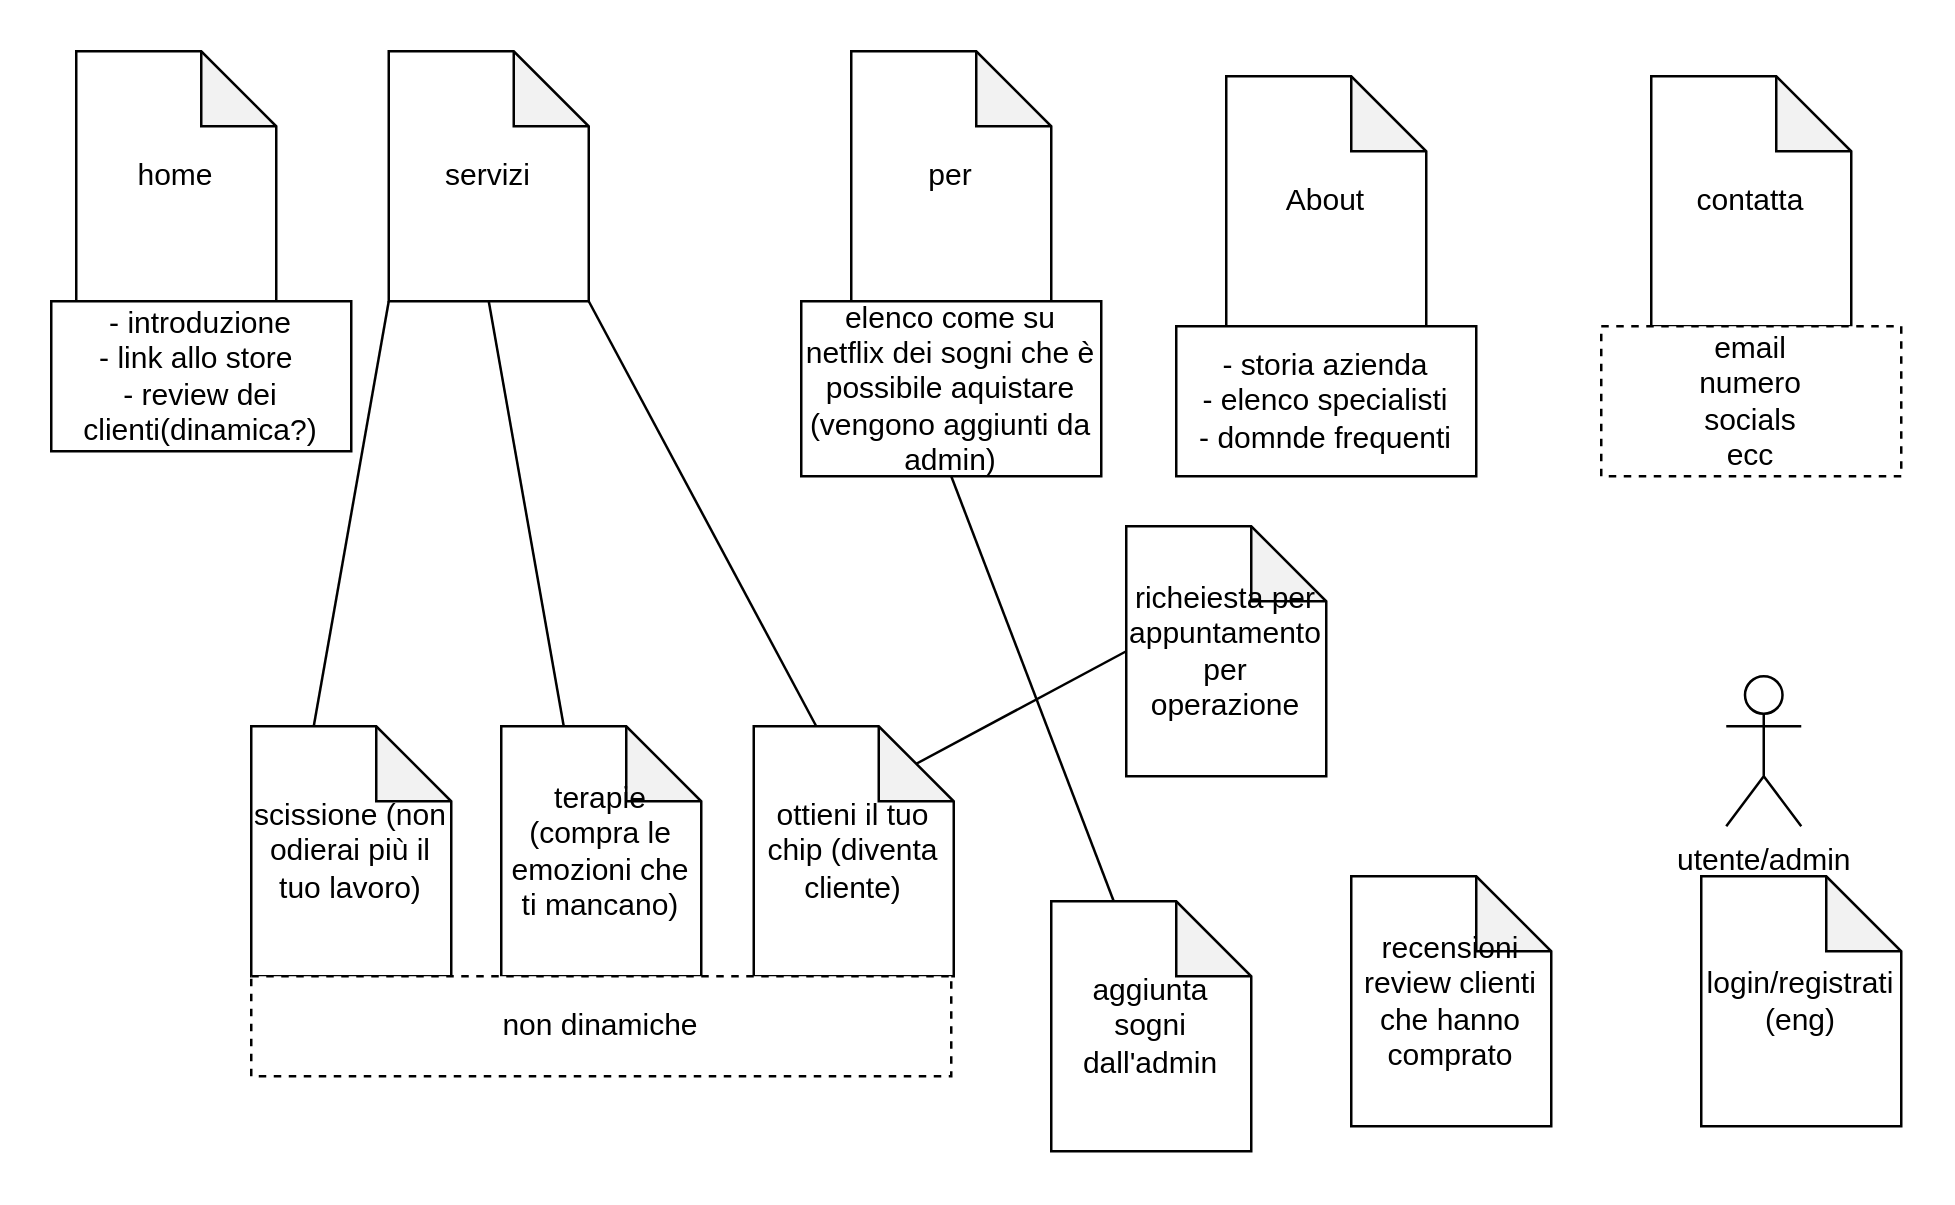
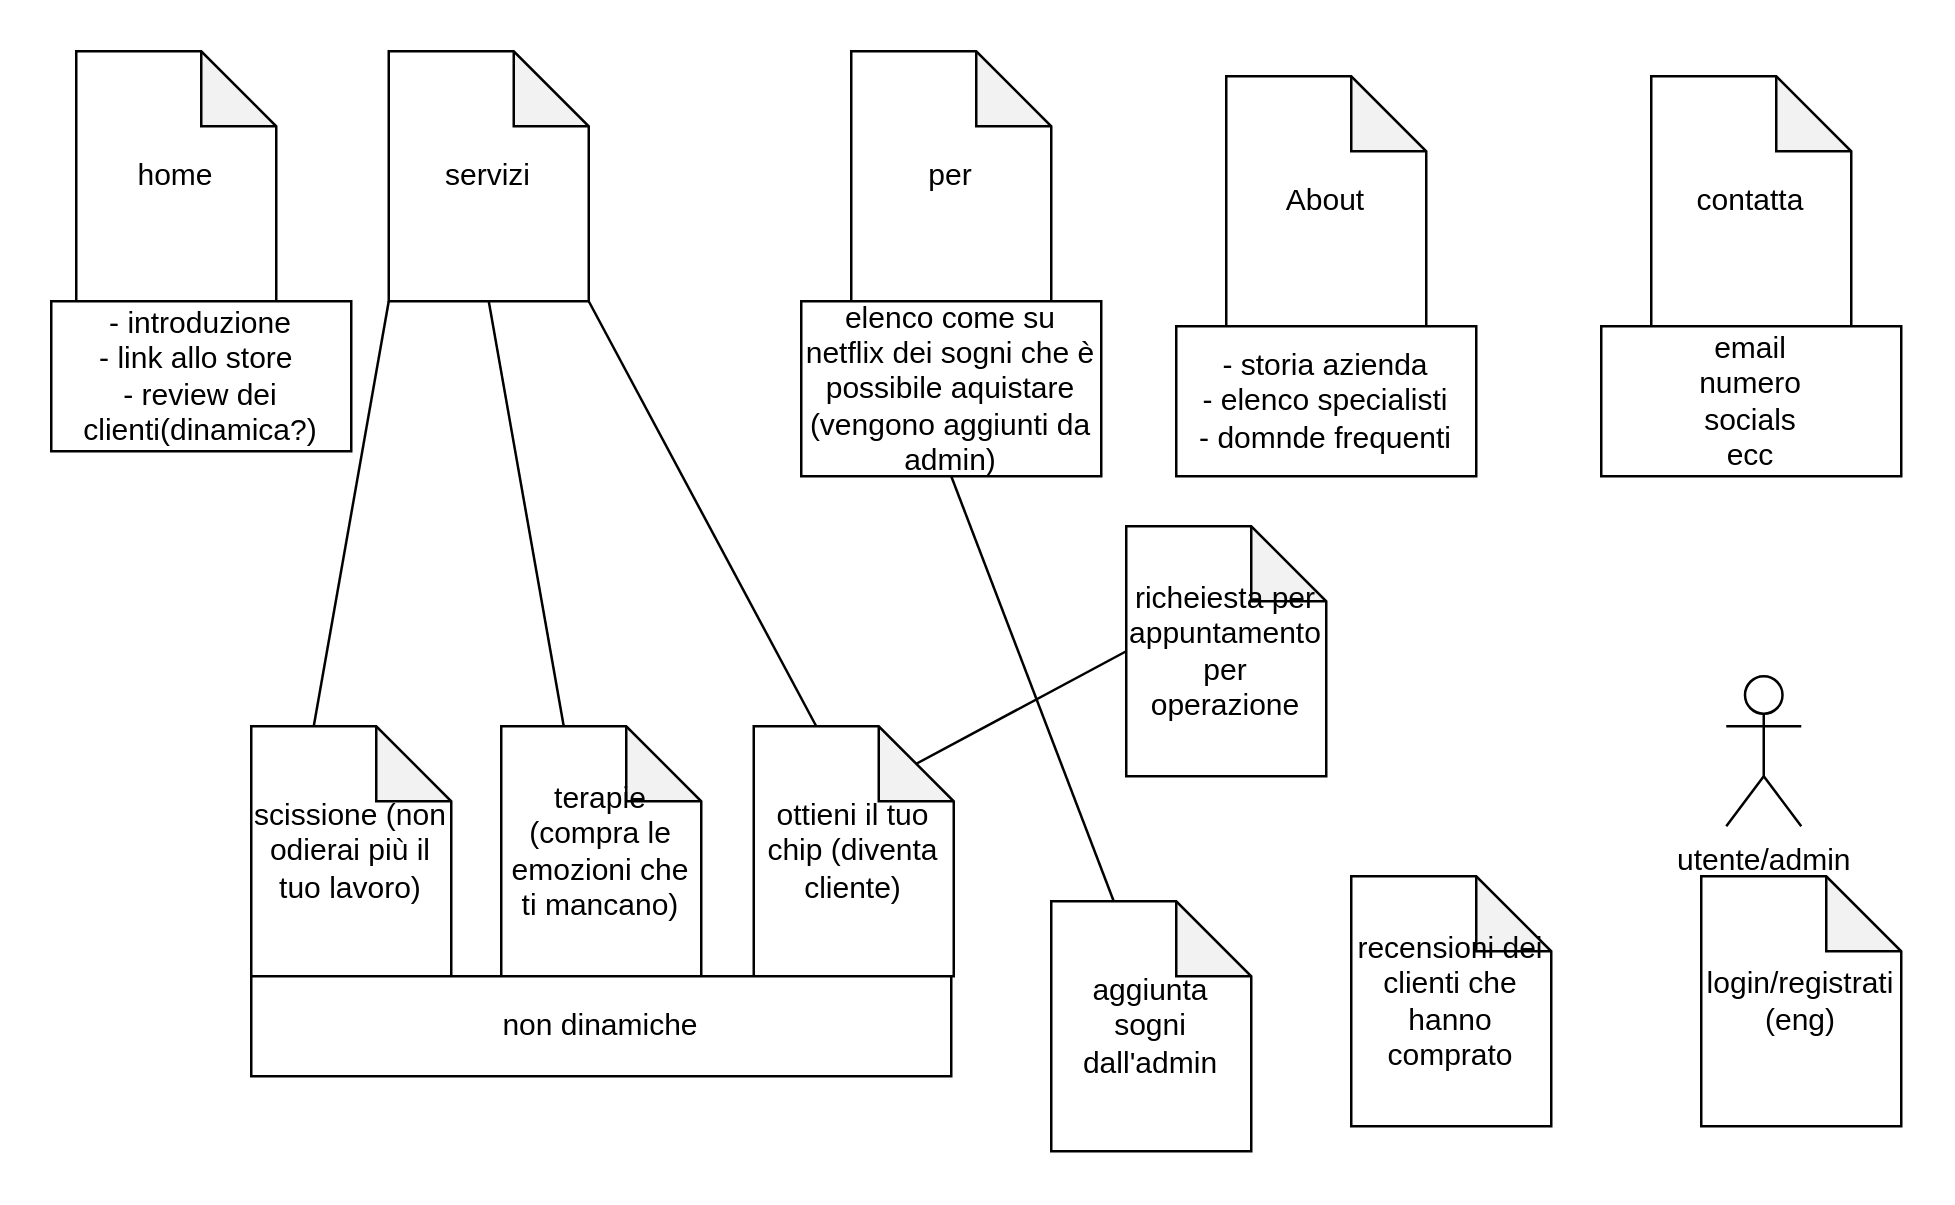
node "email numero socials ecc": style dashed -> solid
node "recensioni review clienti che hanno comprato": label "recensioni review clienti che hanno comprato" -> "recensioni dei clienti che hanno comprato"
node "non dinamiche": style dashed -> solid
